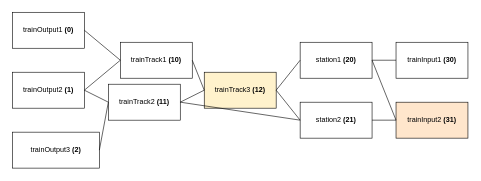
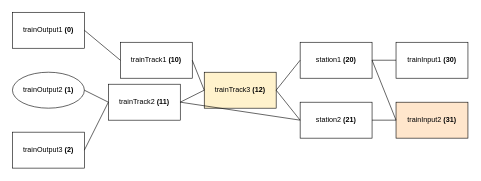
edge "trainTrack1 (10)" -- "trainOutput2 (1)": removed
node "trainOutput2 (1)": shape rectangle -> ellipse
node "trainOutput3 (2)": size 87x36 -> 72x36
